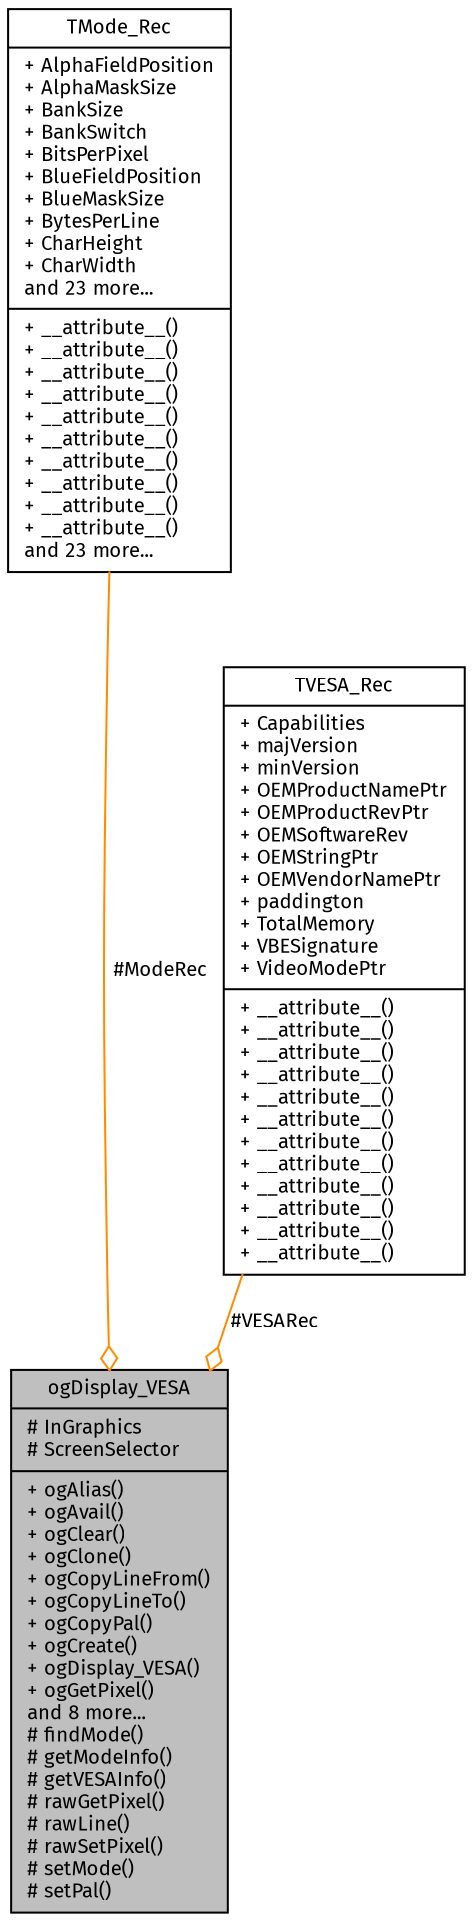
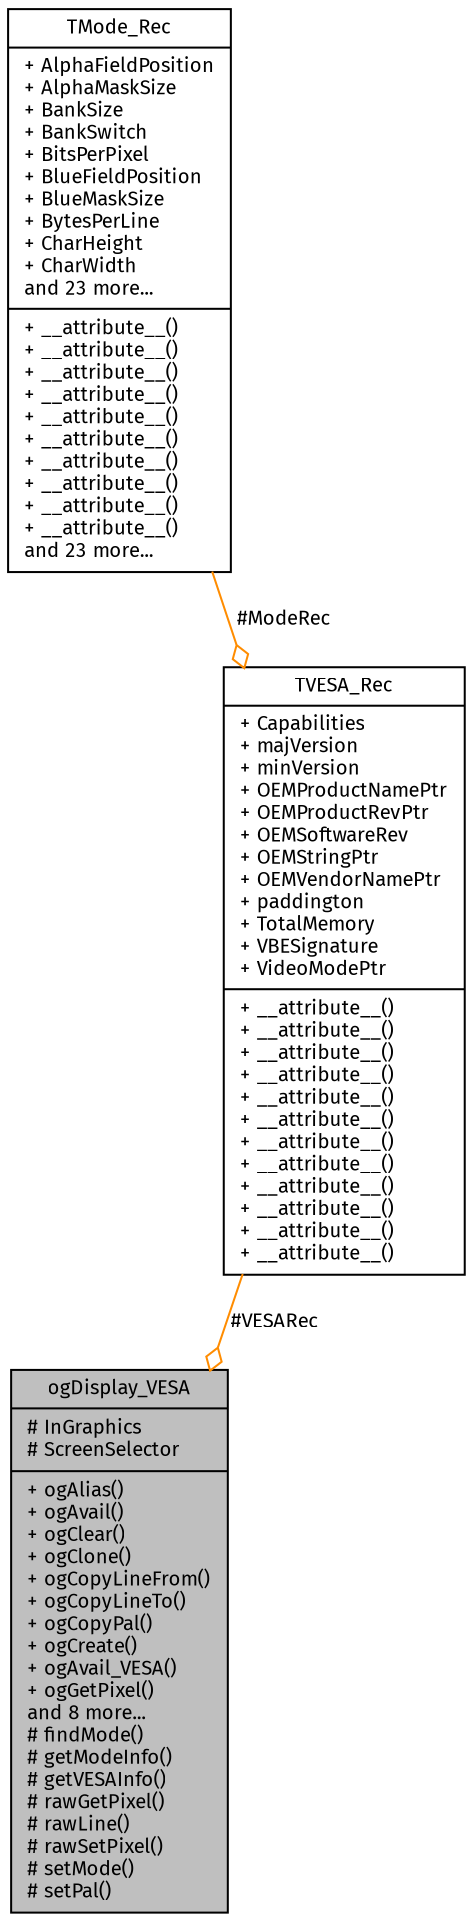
edge "TMode_Rec" -> "ogDisplay_VESA": now "TMode_Rec" -> "TVESA_Rec"
node "ogDisplay_VESA": text "+ ogDisplay_VESA()" -> "+ ogAvail_VESA()"
